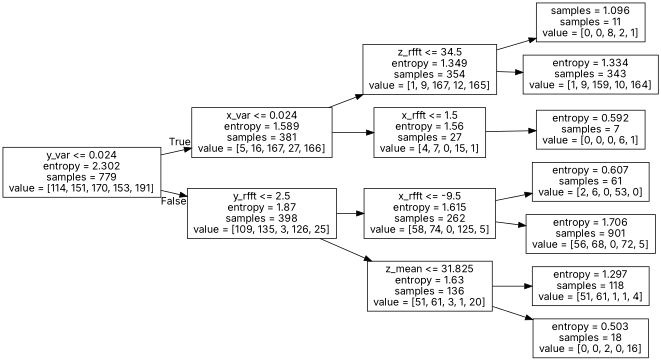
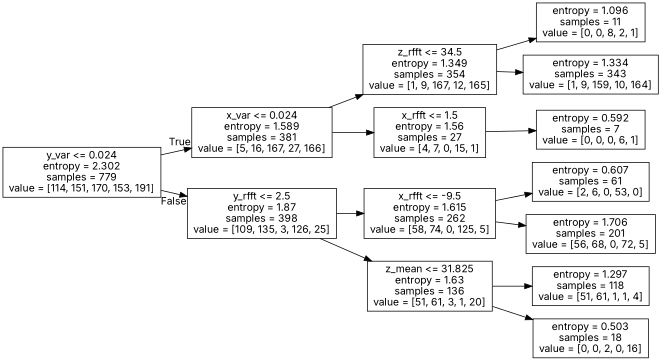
node "samples = 1.096 samples = 11 value = [0, 0, 8, 2, 1]": label "samples = 1.096 samples = 11 value = [0, 0, 8, 2, 1]" -> "entropy = 1.096 samples = 11 value = [0, 0, 8, 2, 1]"
node "entropy = 1.706 samples = 901 value = [56, 68, 0, 72, 5]": label "entropy = 1.706 samples = 901 value = [56, 68, 0, 72, 5]" -> "entropy = 1.706 samples = 201 value = [56, 68, 0, 72, 5]"
